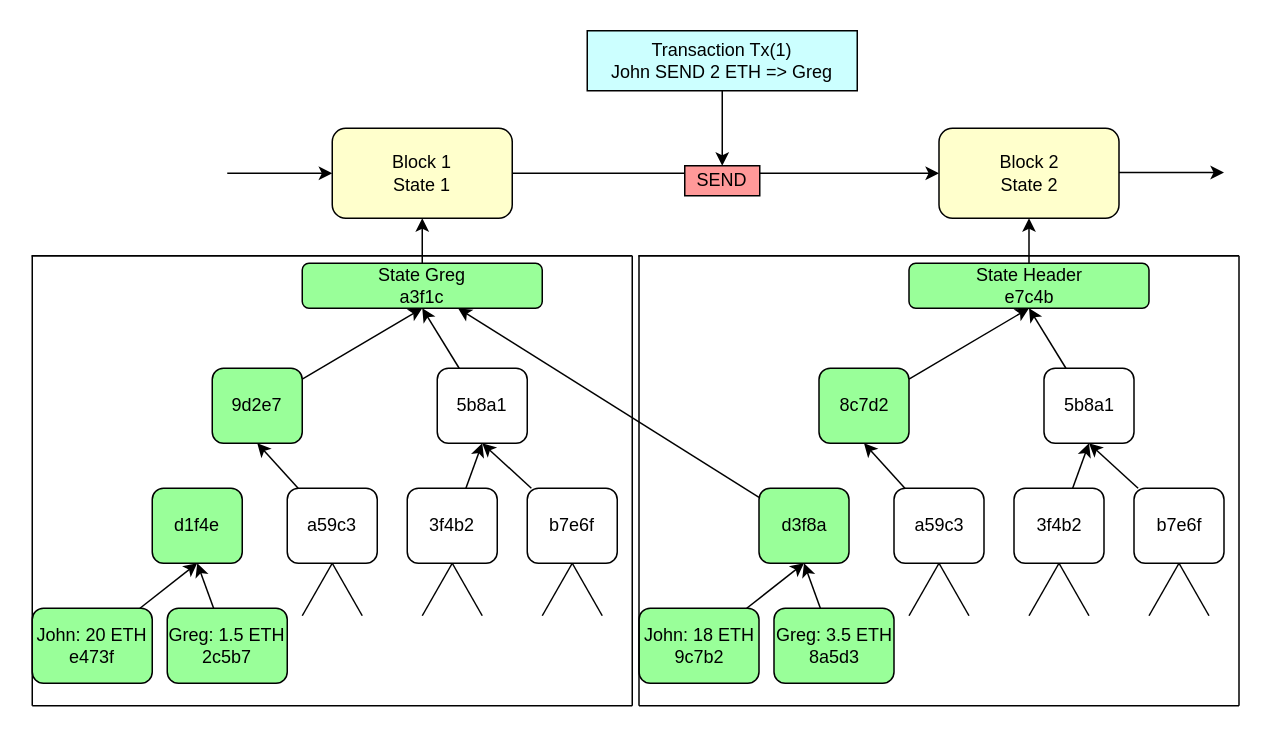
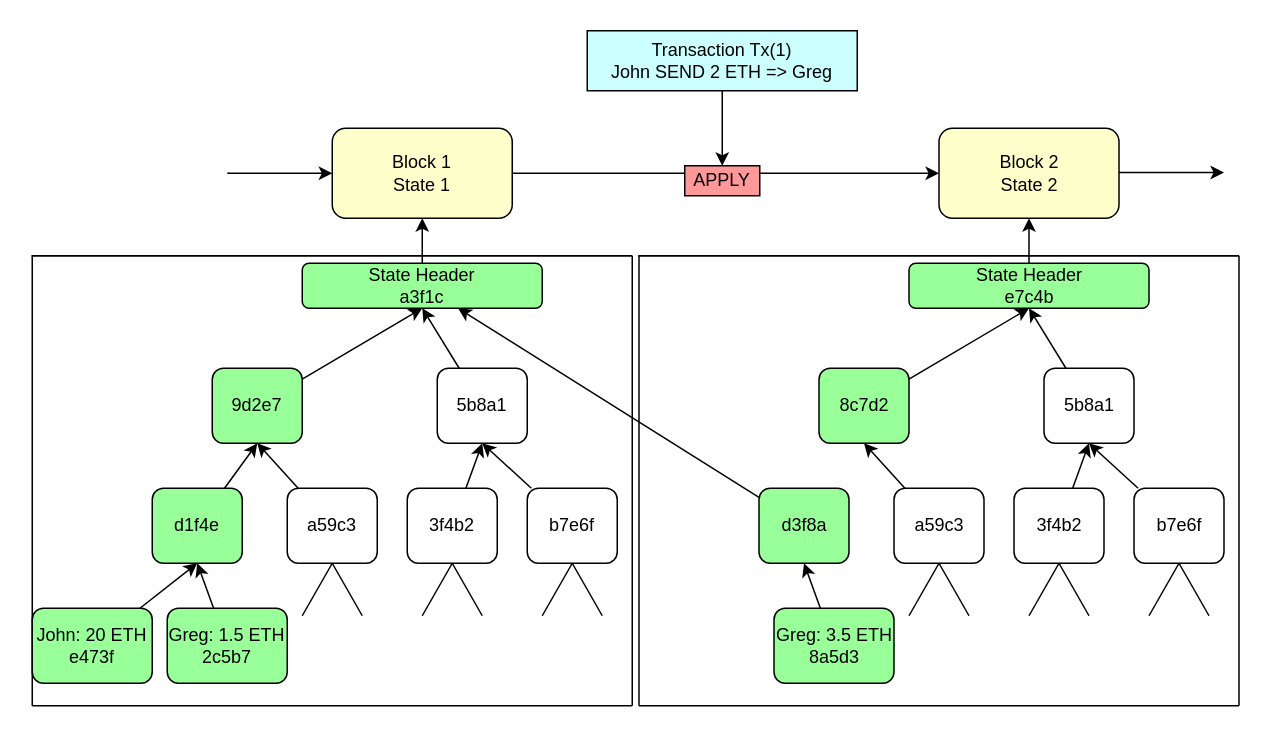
node "SEND": label "SEND" -> "APPLY"
node "State Greg a3f1c": label "State Greg a3f1c" -> "State Header a3f1c"
edge "d1f4e" -> "9d2e7": added
edge "John: 18 ETH 9c7b2" -> "d3f8a": removed
node "John: 18 ETH 9c7b2": removed
